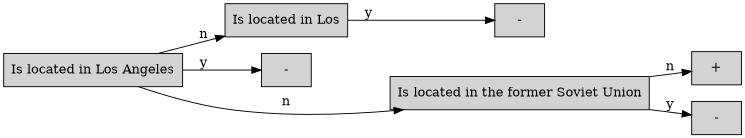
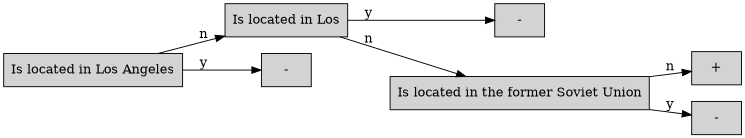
edge "Is located in Los Angeles" -> "Is located in the former Soviet Union": now "Is located in Los" -> "Is located in the former Soviet Union"
